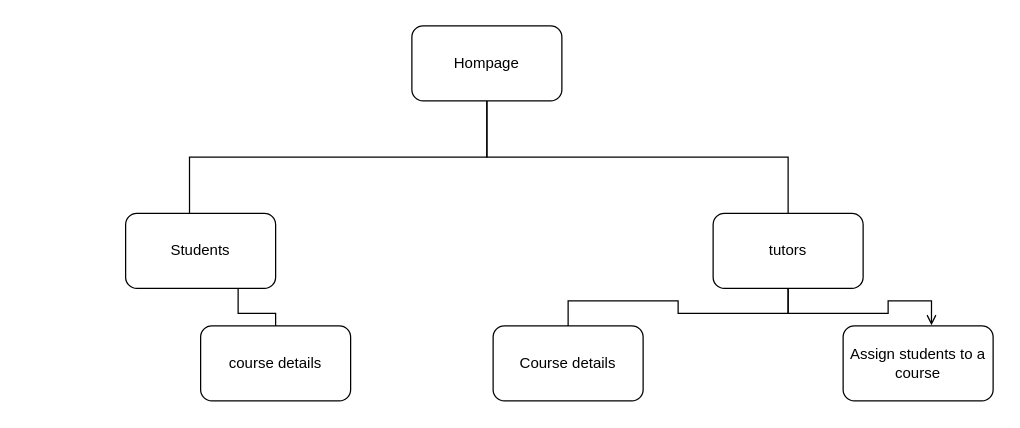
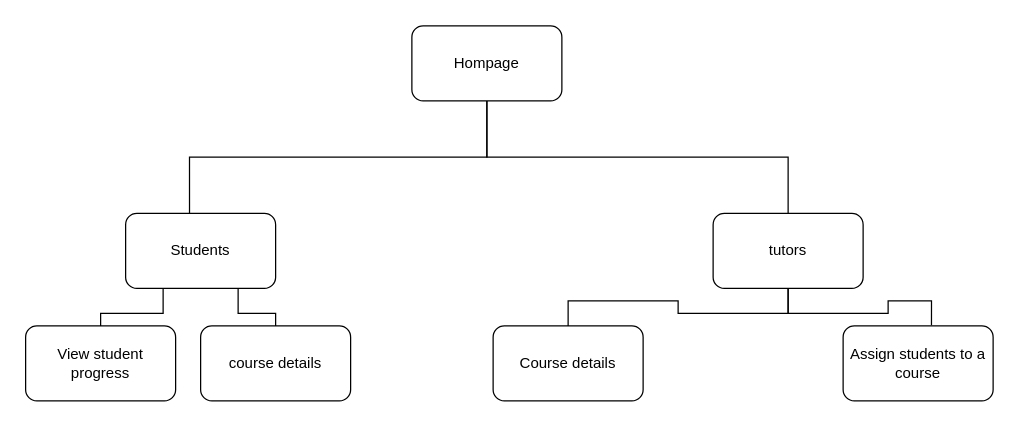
edge "Students" -- "View student progress": added
edge "tutors" -> "Assign students to a course": arrowhead open -> none
node "View student progress": added
